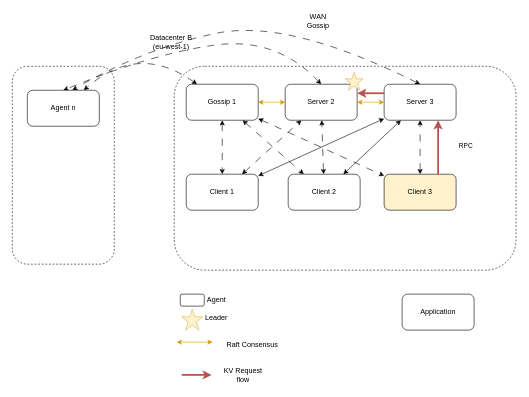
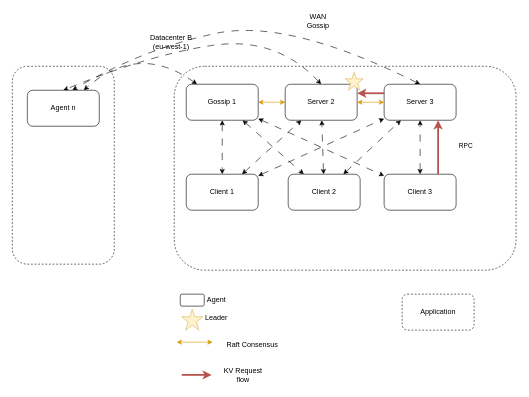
edge "Server 3" -- "Client 2": style solid -> dashed
edge "Server 3" -- "Client 1": style solid -> dashed
node "Client 3": fillcolor #fff2cc -> #ffffff
node "Application": style solid -> dashed
